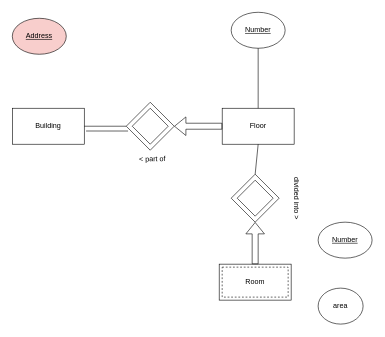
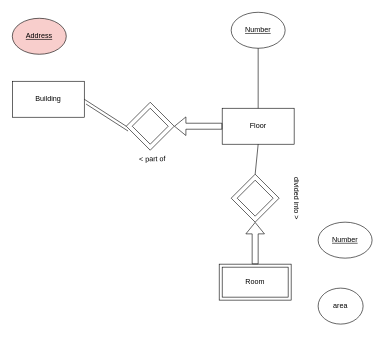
node "Building": moved (48, 126) -> (48, 99)
node "Room": style dashed -> solid
